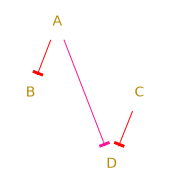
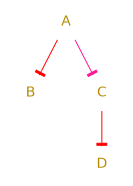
edge "A" -> "D": now "A" -> "C"
